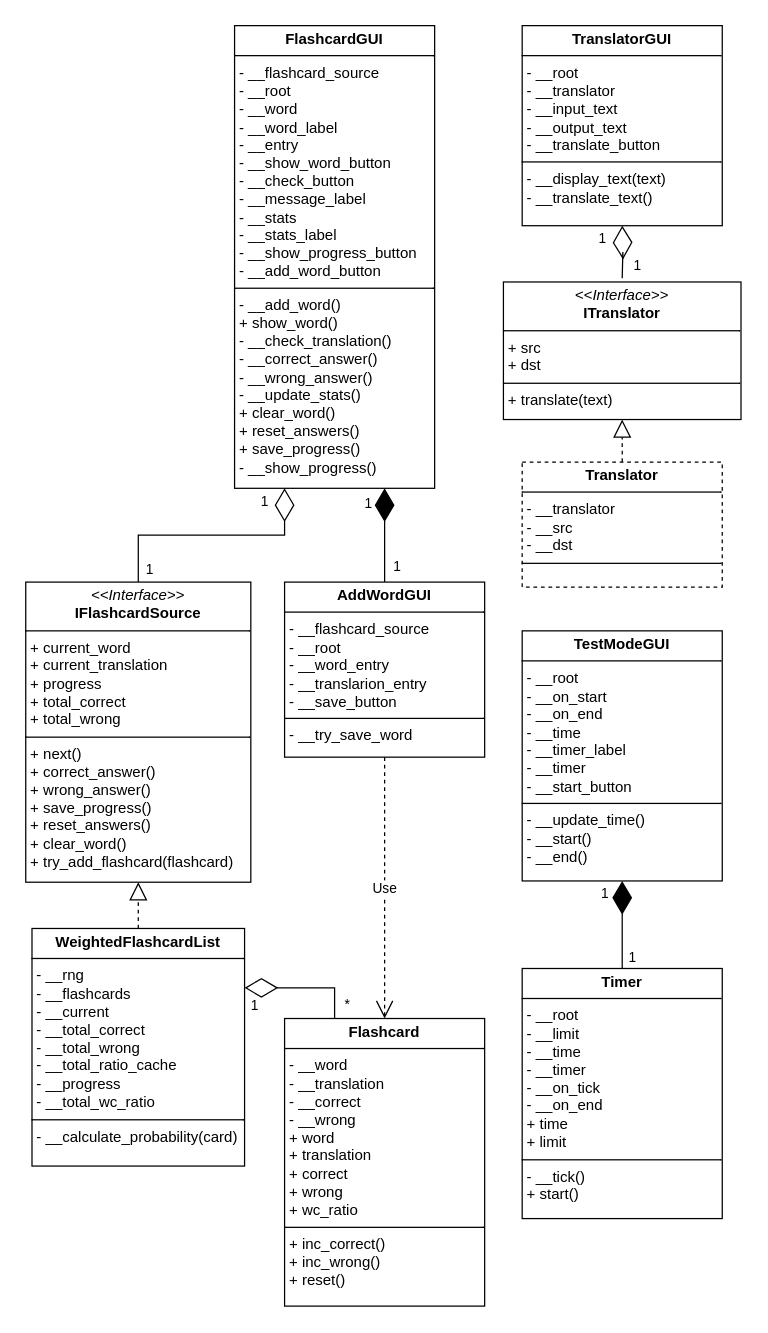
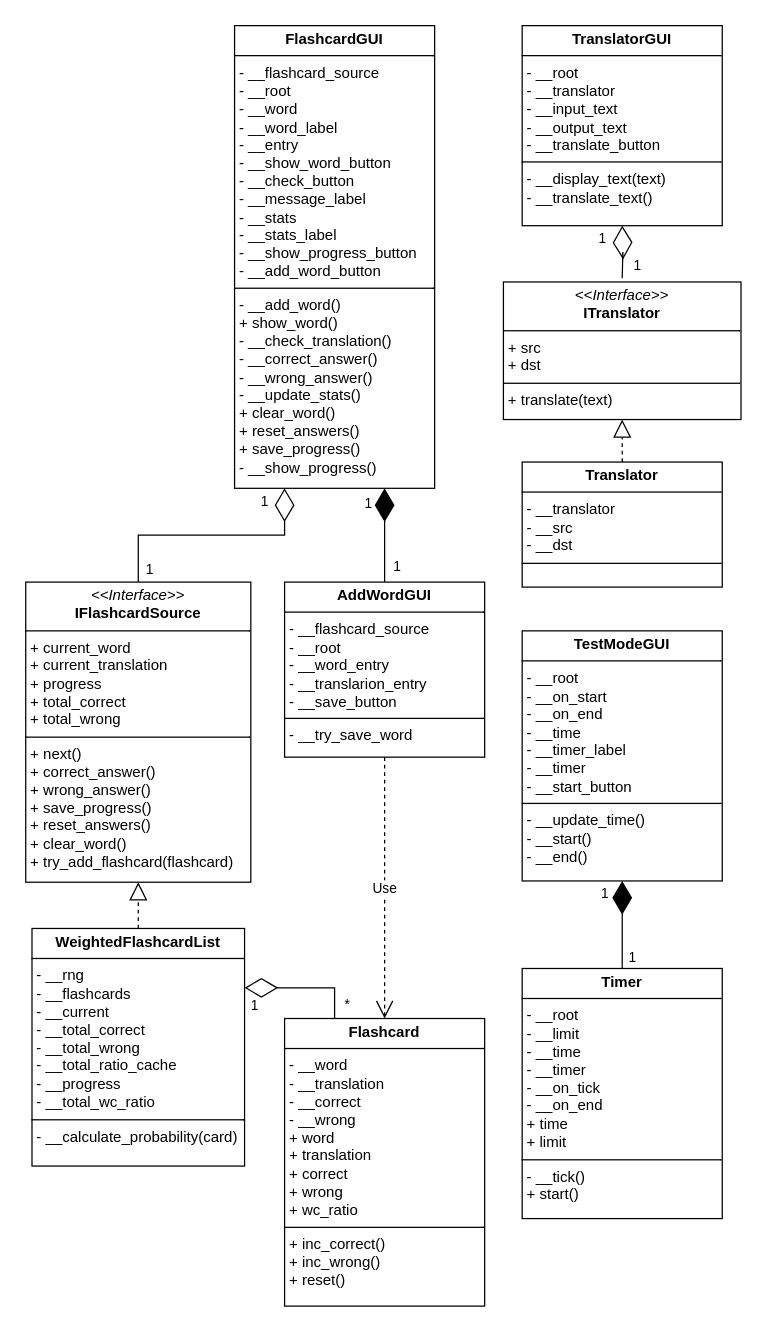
node "Translator - __translator - __src - __dst": style dashed -> solid
